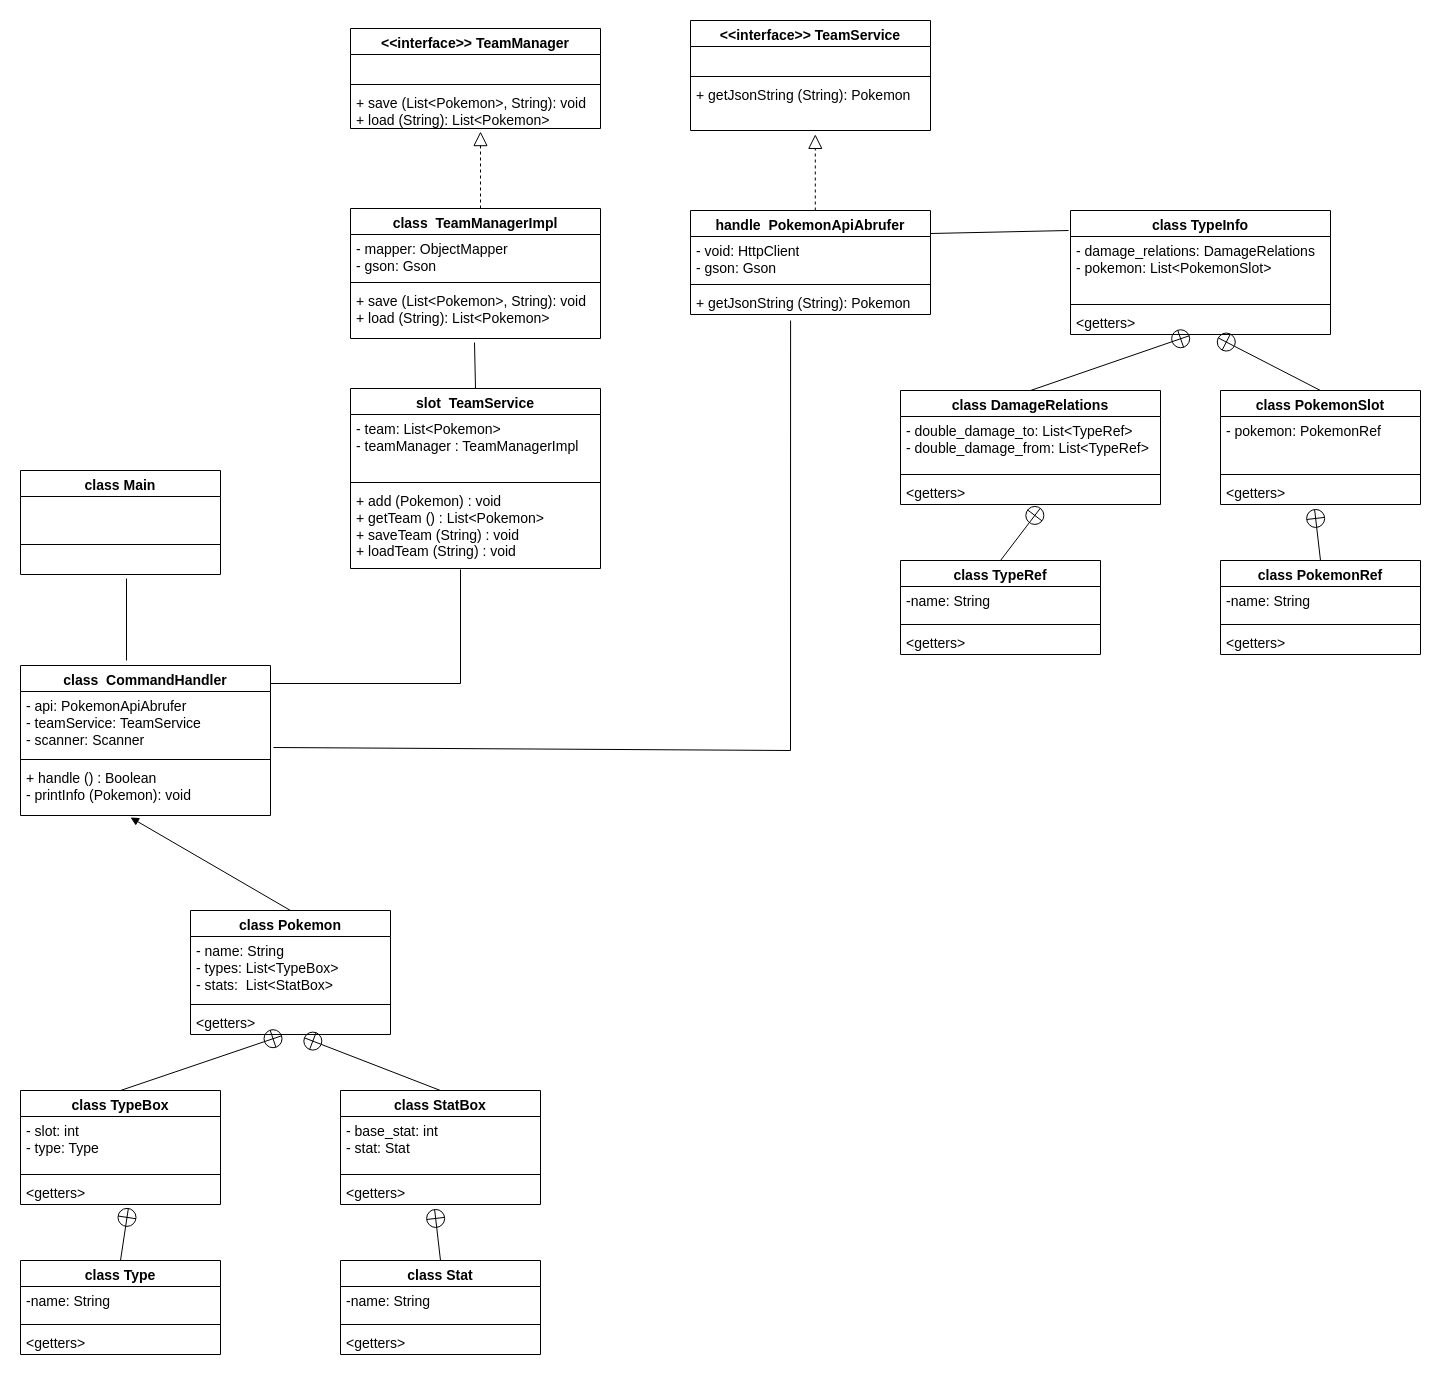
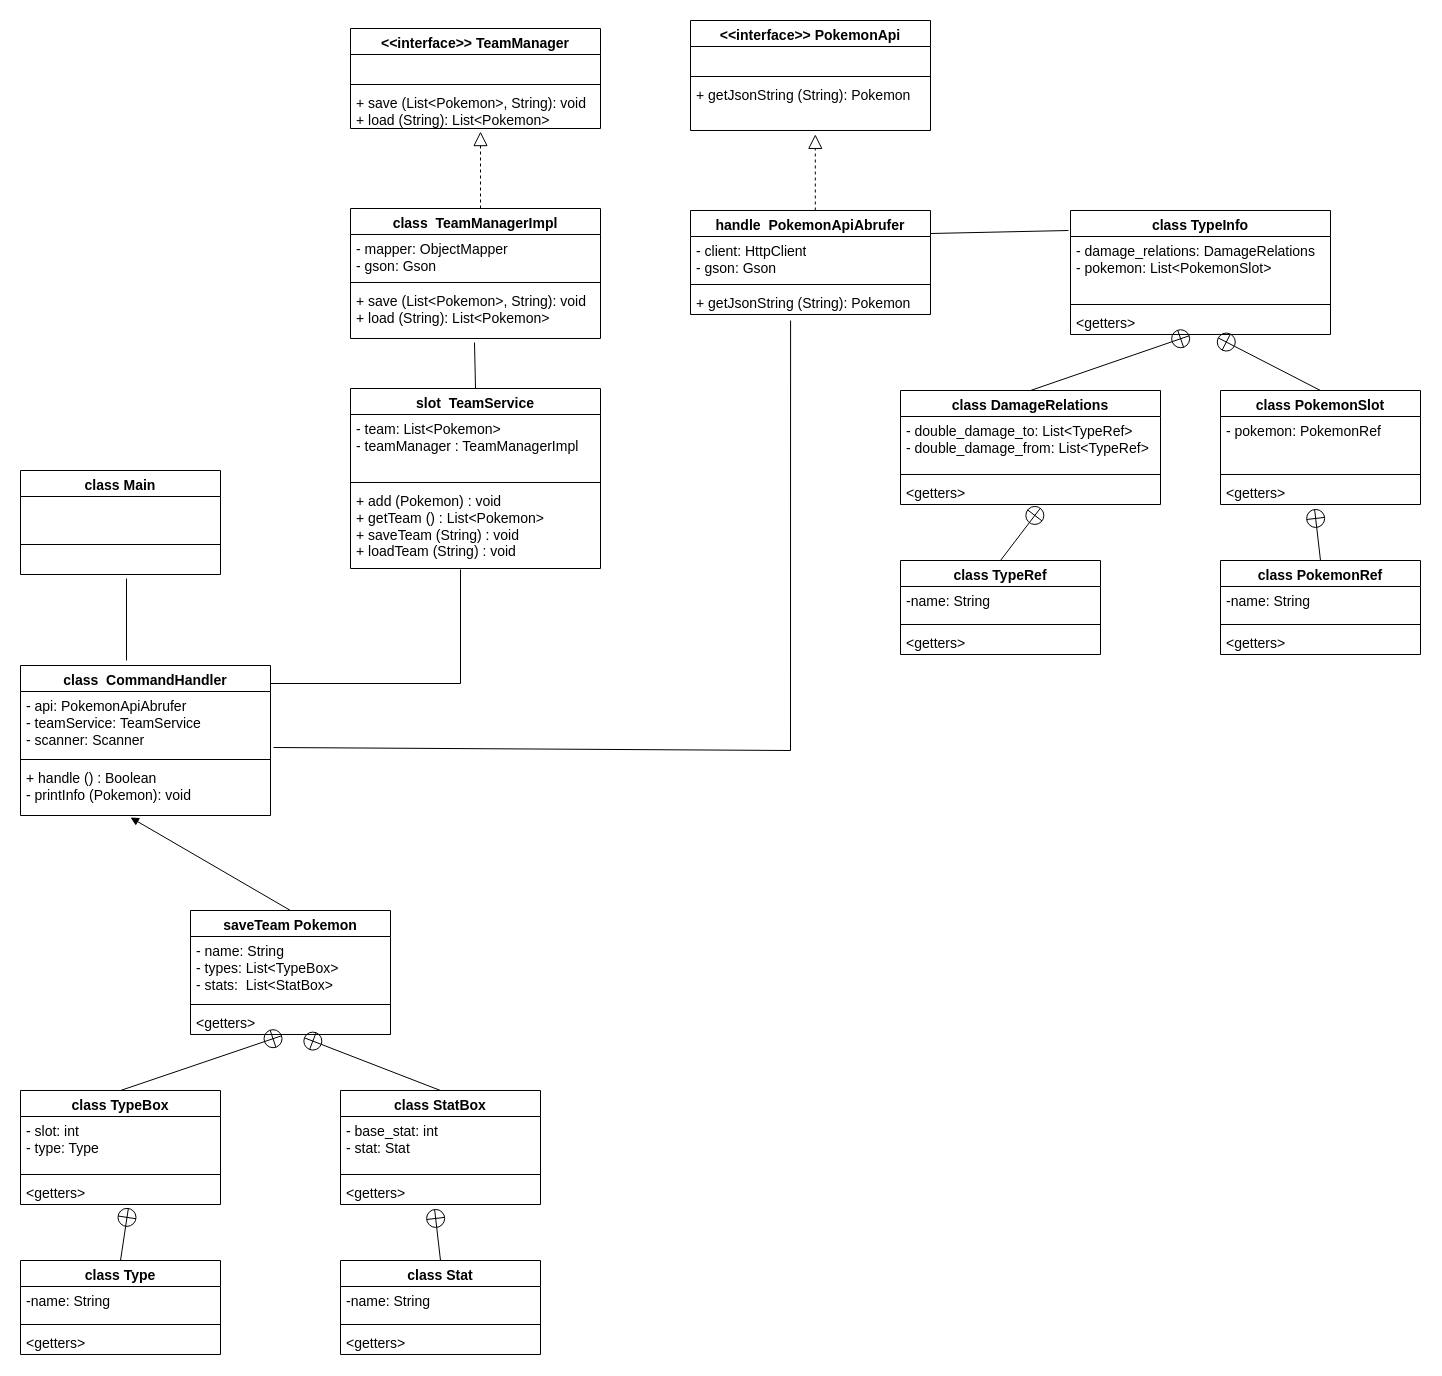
node "<<interface>> TeamService": label "<<interface>> TeamService" -> "<<interface>> PokemonApi"
node "- void: HttpClient - gson: Gson": label "- void: HttpClient - gson: Gson" -> "- client: HttpClient - gson: Gson"
node "class Pokemon": label "class Pokemon" -> "saveTeam Pokemon"
